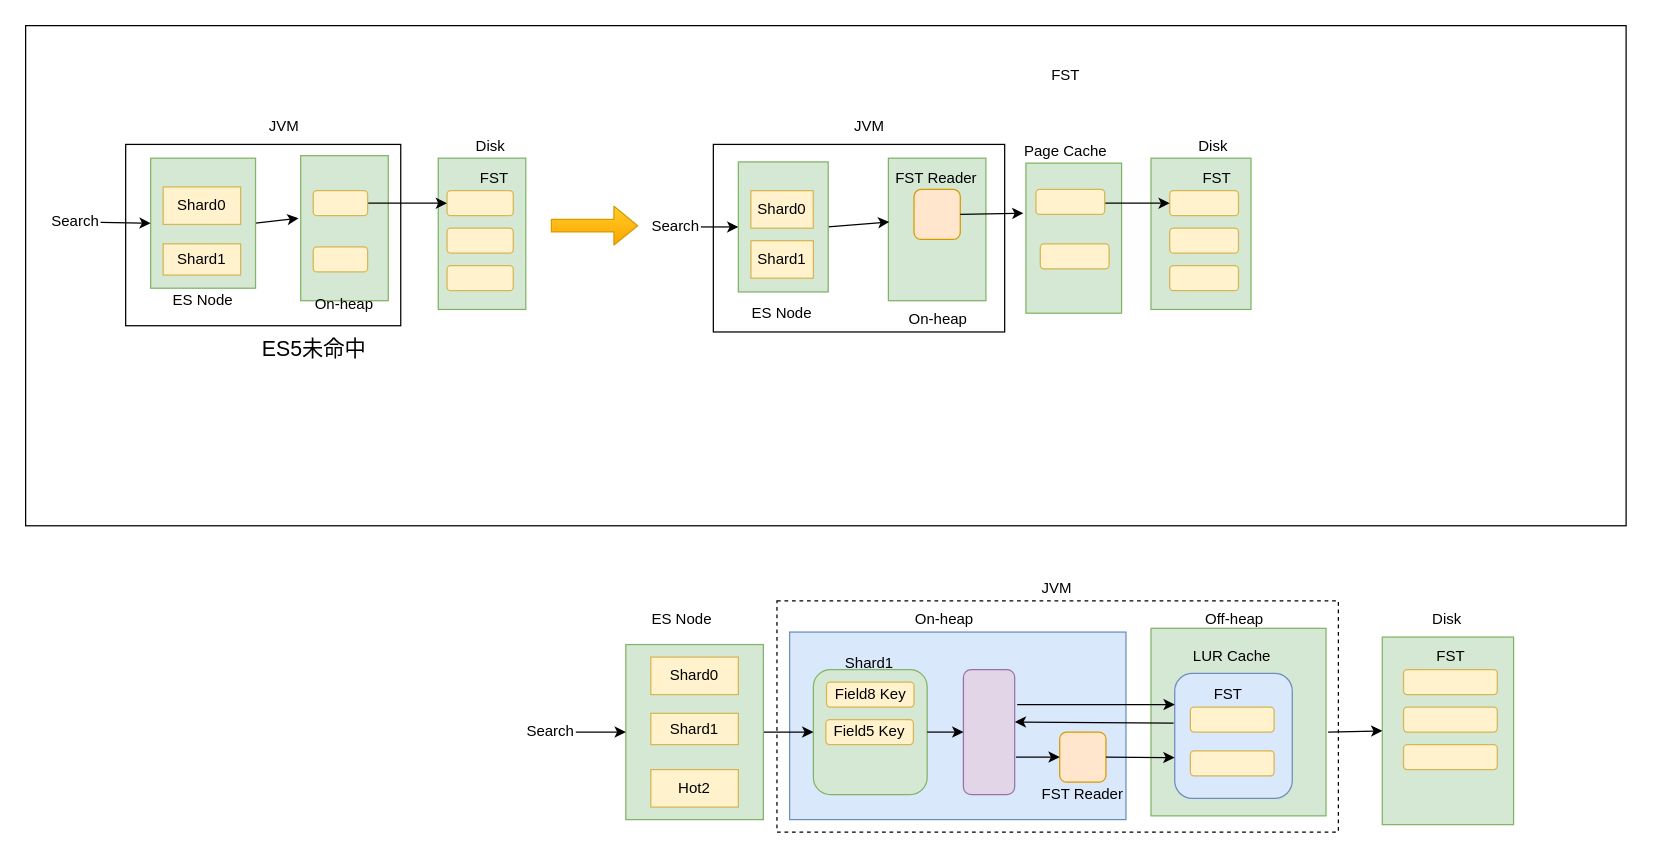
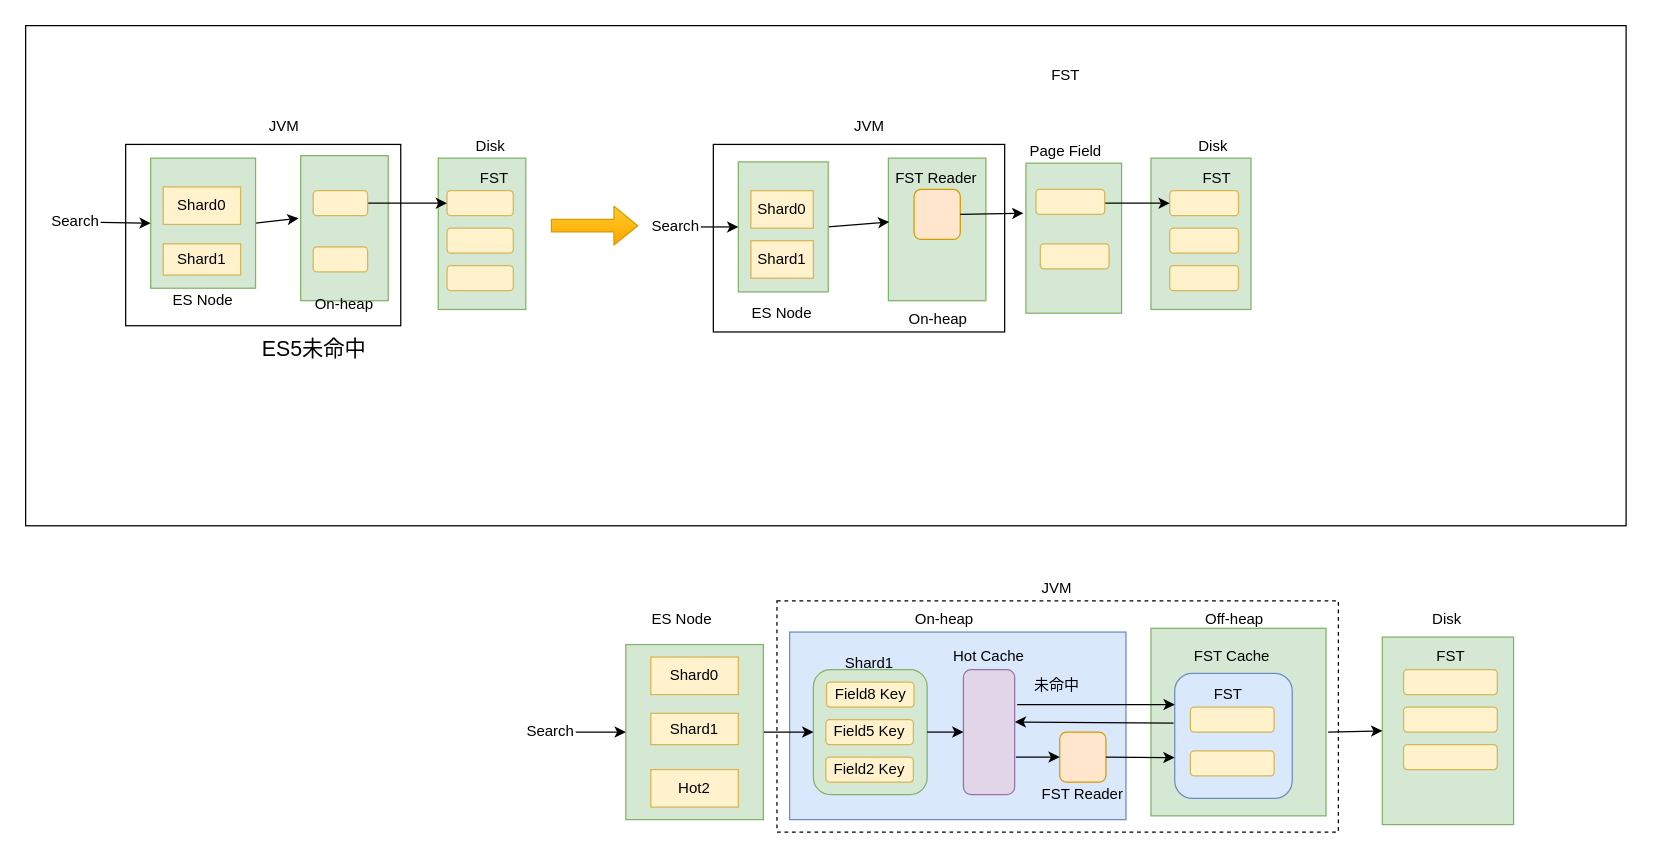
node "Page Cache": label "Page Cache" -> "Page Field"
node "Hot Cache": added
node "LUR Cache": label "LUR Cache" -> "FST Cache"
node "未命中": added
node "Field2 Key": added
